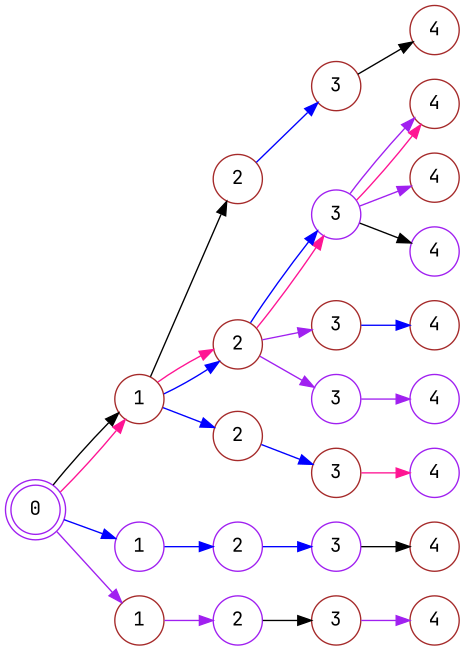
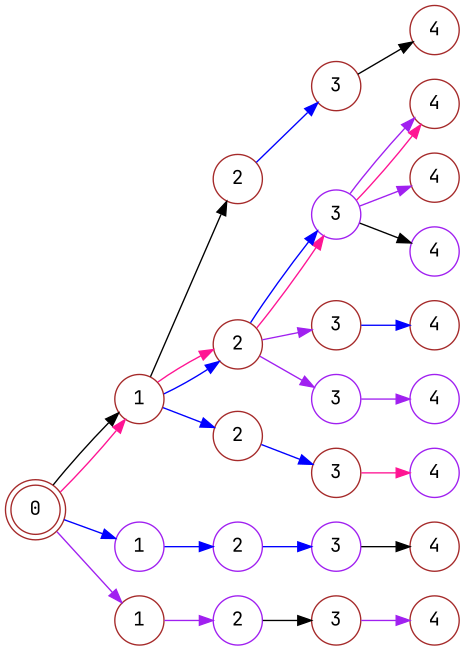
node "0": color purple -> brown
